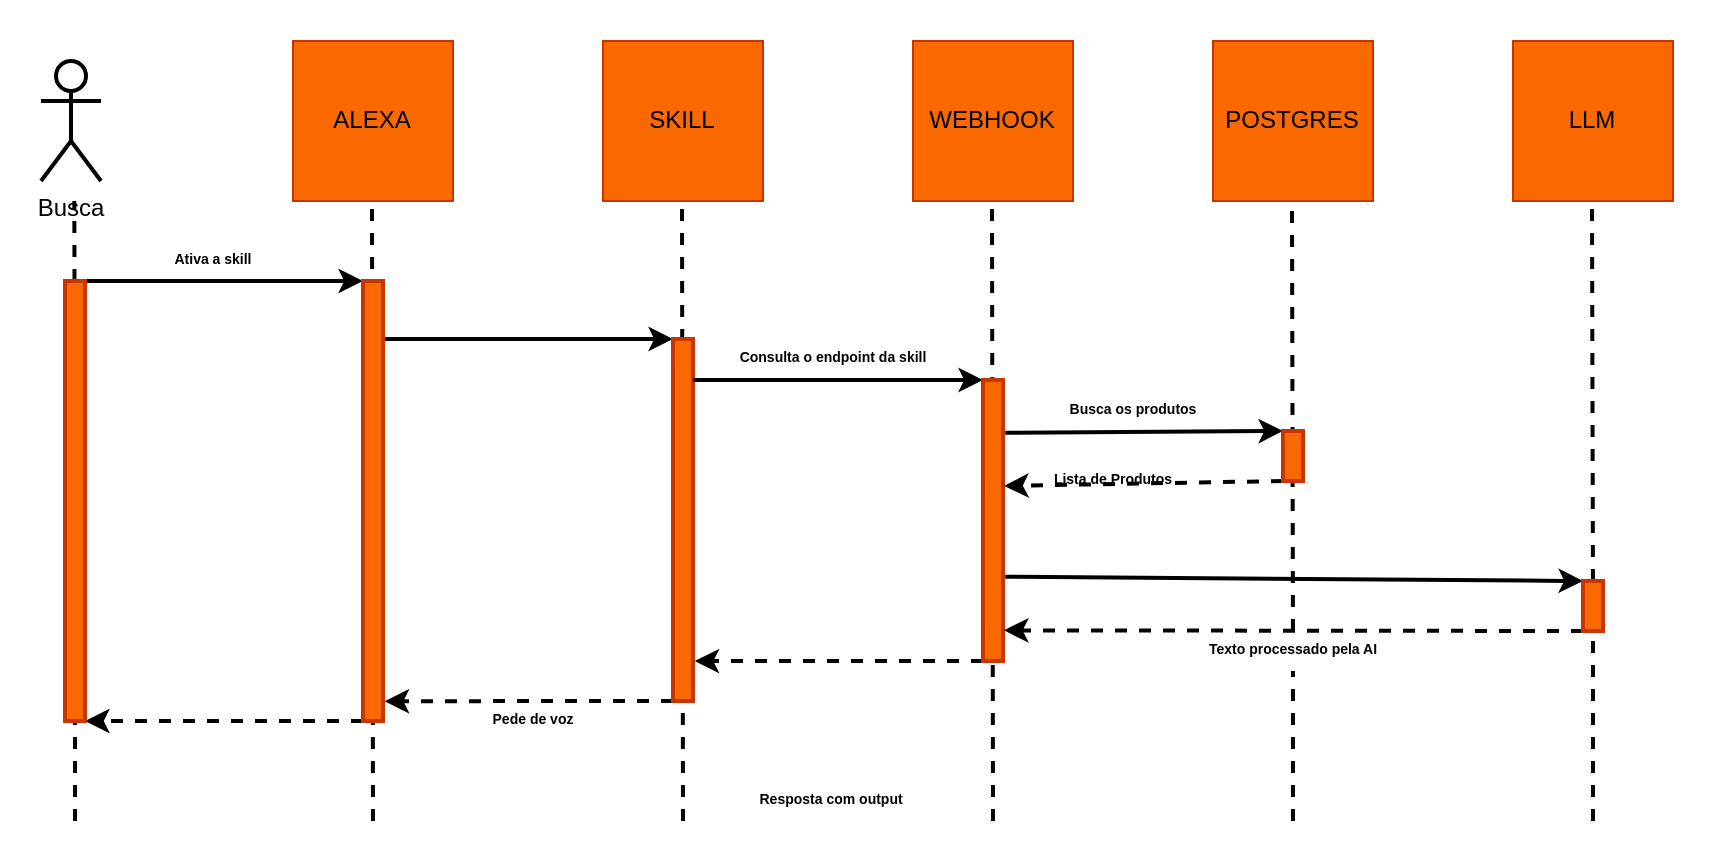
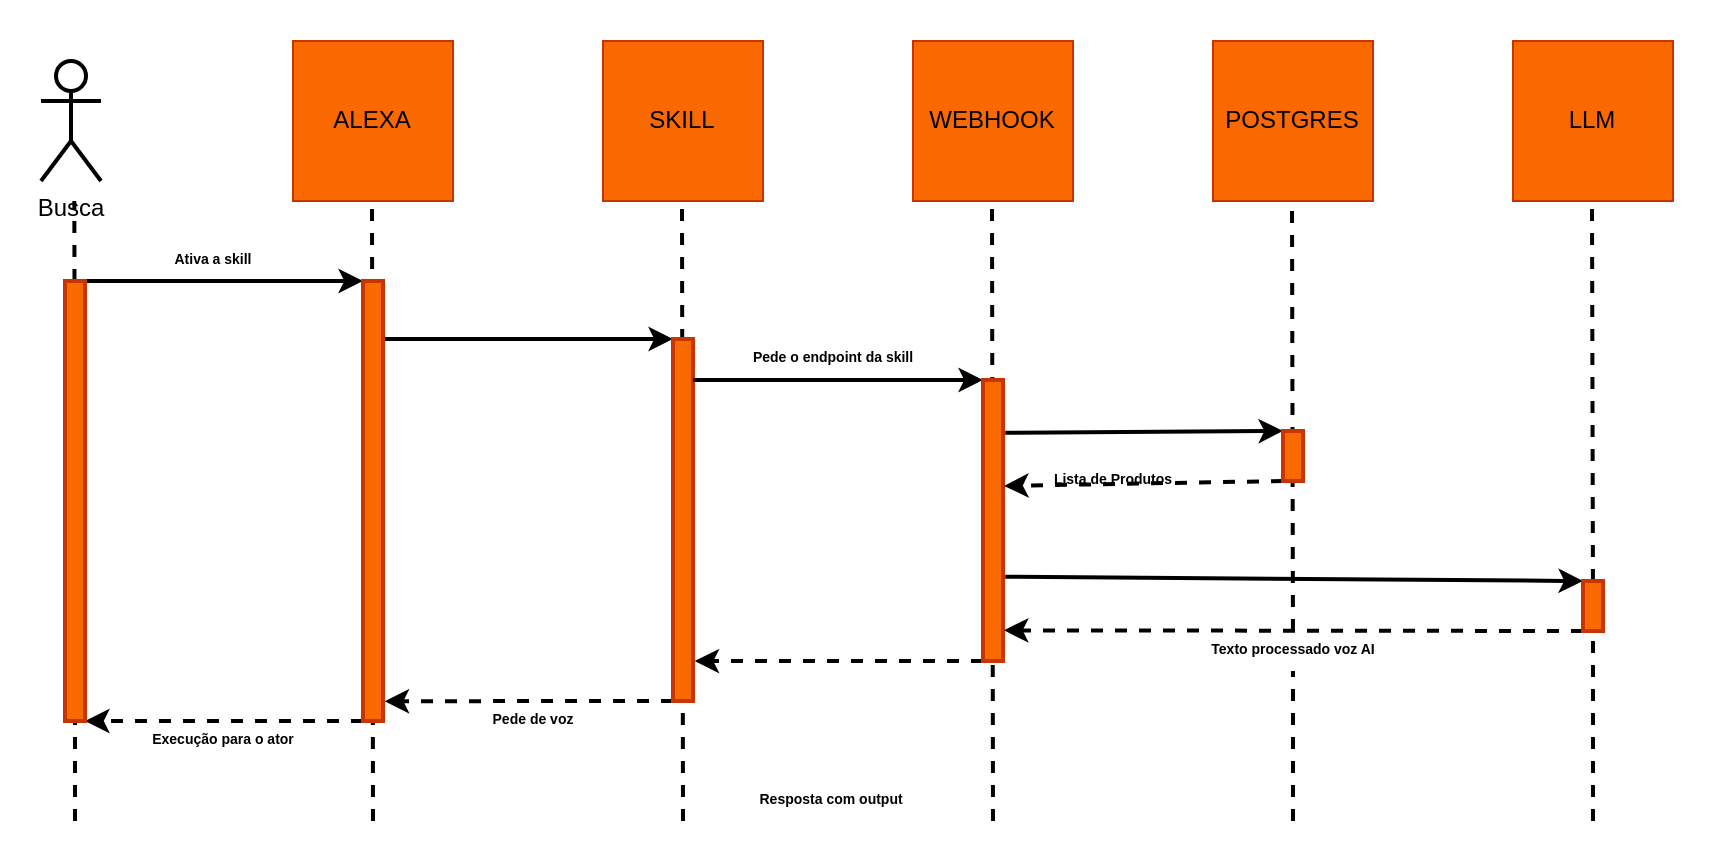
node "Consulta o endpoint da skill": label "Consulta o endpoint da skill" -> "Pede o endpoint da skill"
node "Busca os produtos": removed
node "Texto processado pela AI": label "Texto processado pela AI" -> "Texto processado voz AI"
node "Execução para o ator": added
